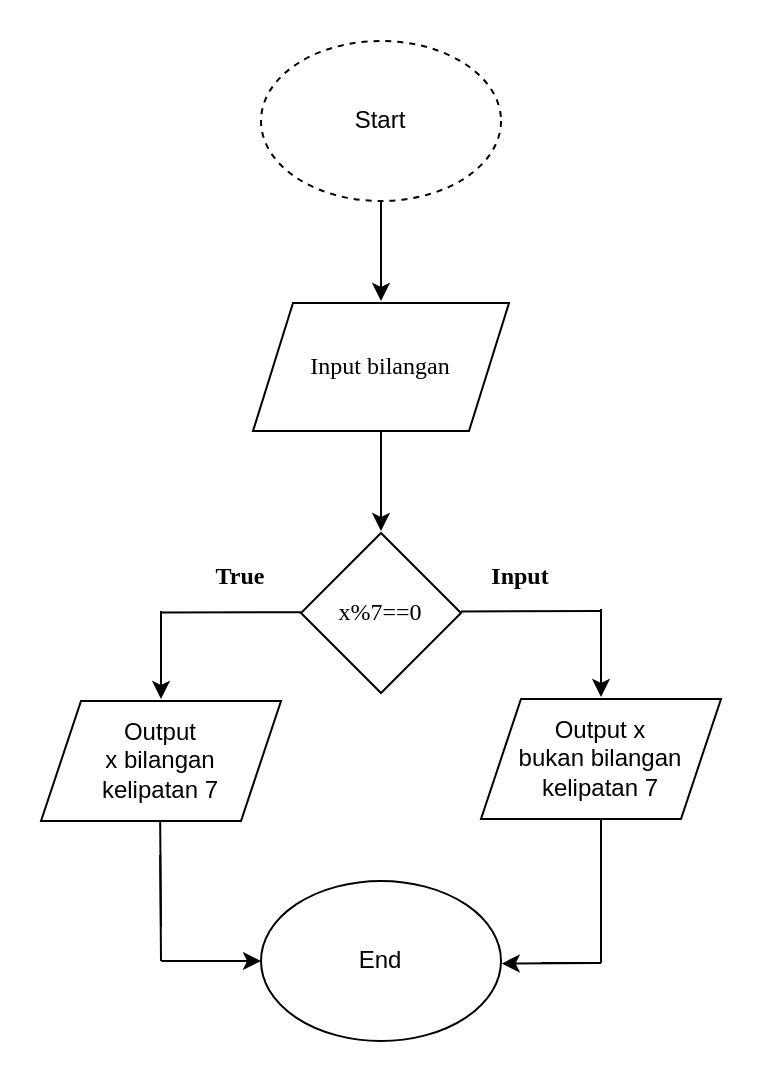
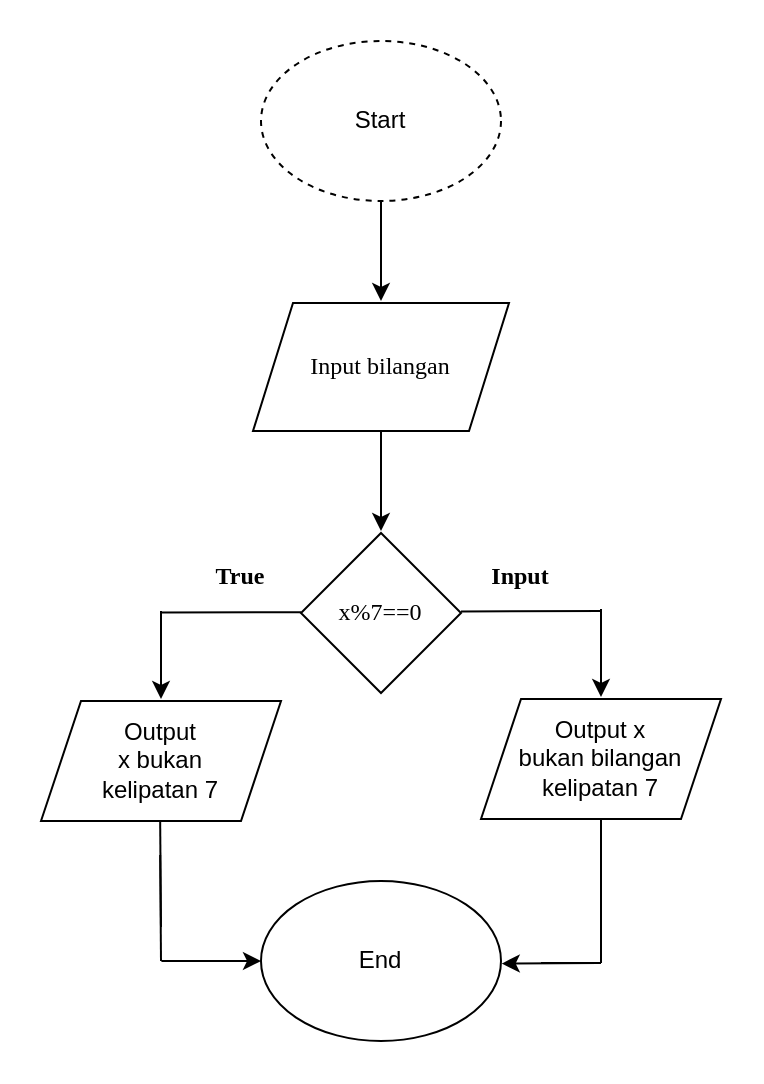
node "Output x bilangan kelipatan 7": label "Output x bilangan kelipatan 7" -> "Output x bukan kelipatan 7"
